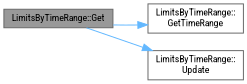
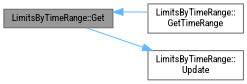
edge "LimitsByTimeRange::Get" -> "LimitsByTimeRange:: GetTimeRange": reversed
